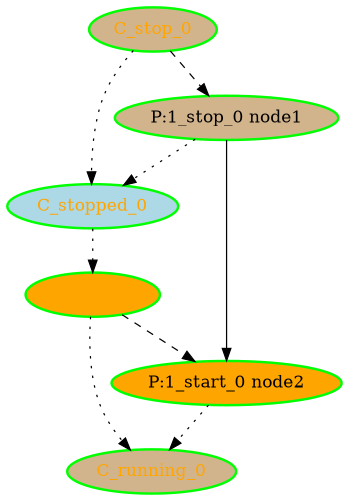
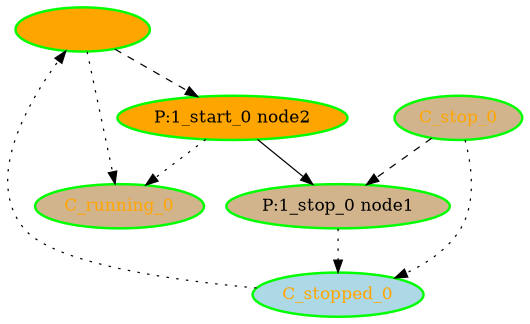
edge "P:1_stop_0 node1" -> "P:1_start_0 node2": reversed
